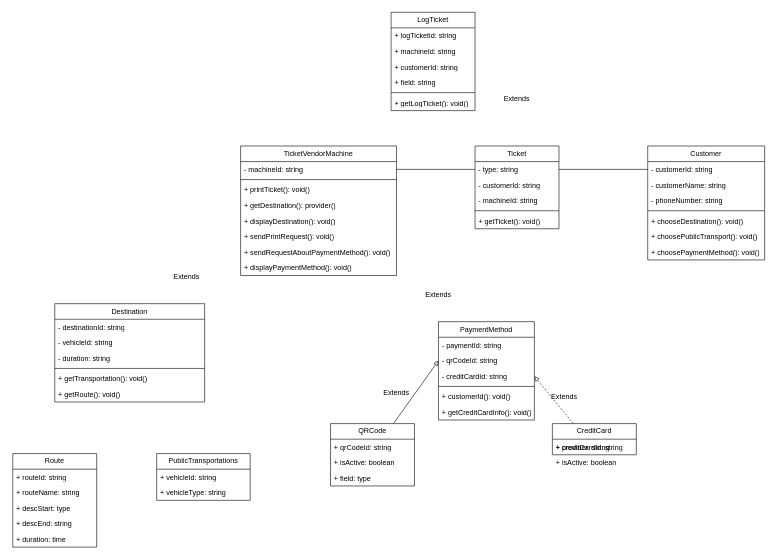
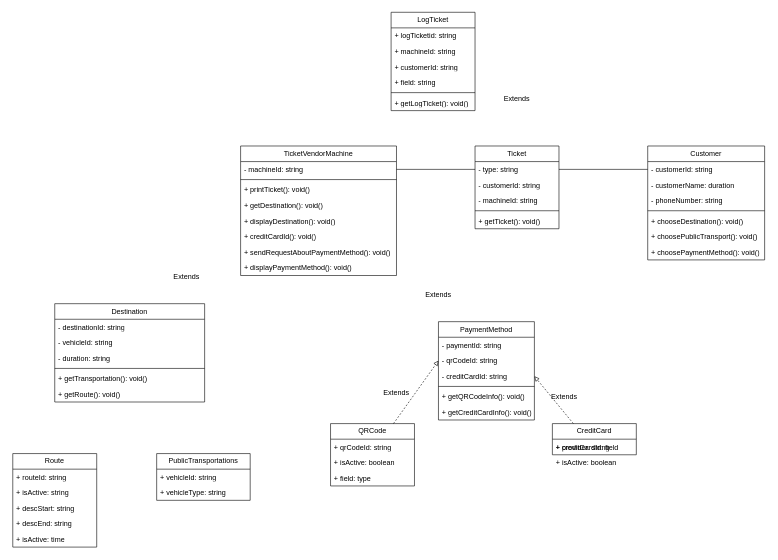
node "- customerName: string": label "- customerName: string" -> "- customerName: duration"
node "+ getDestination(): provider()": label "+ getDestination(): provider()" -> "+ getDestination(): void()"
node "+ sendPrintRequest(): void()": label "+ sendPrintRequest(): void()" -> "+ creditCardId(): void()"
edge "QRCode" -> "- qrCodeId: string": style solid -> dashed
node "+ customerId(): void()": label "+ customerId(): void()" -> "+ getQRCodeInfo(): void()"
node "+ creditCardId: string": label "+ creditCardId: string" -> "+ creditCardId: field"
node "+ routeName: string": label "+ routeName: string" -> "+ isActive: string"
node "+ descStart: type": label "+ descStart: type" -> "+ descStart: string"
node "+ duration: time": label "+ duration: time" -> "+ isActive: time"
